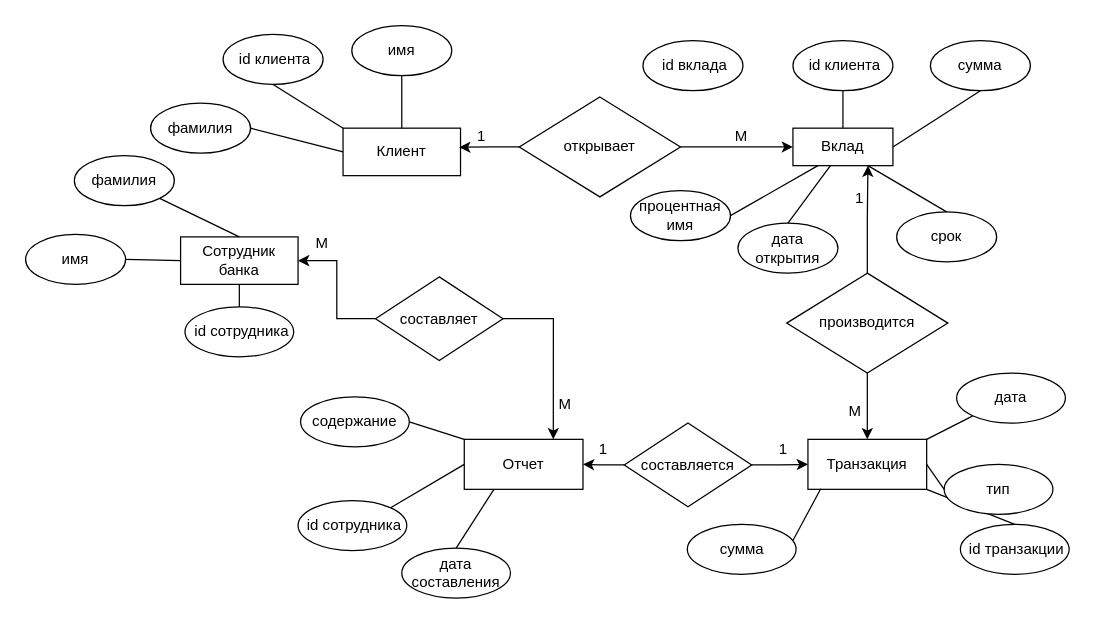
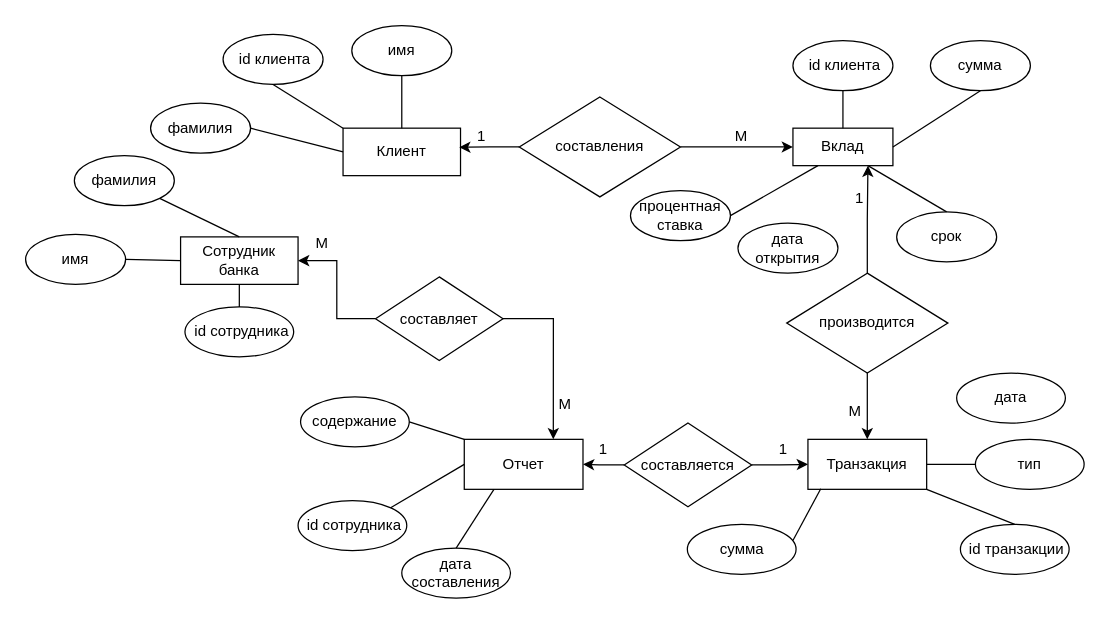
node "id вклада": removed
node "открывает": label "открывает" -> "составления"
edge "Вклад" -- "дата открытия": removed
node "процентная имя": label "процентная имя" -> "процентная ставка"
edge "дата" -- "Транзакция": removed
node "тип": moved (999, 489) -> (1030, 464)
